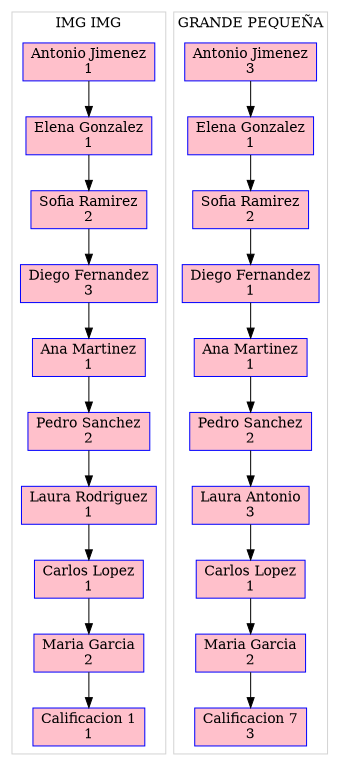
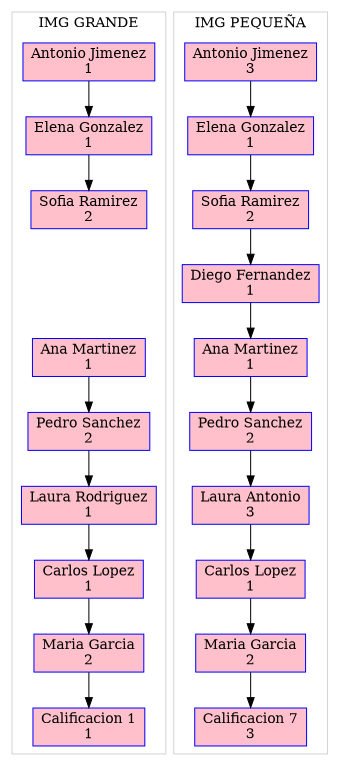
cluster "IMG IMG": label "IMG IMG" -> "IMG GRANDE"
cluster "GRANDE PEQUEÑA": label "GRANDE PEQUEÑA" -> "IMG PEQUEÑA"
node "Diego Fernandez 3": removed
